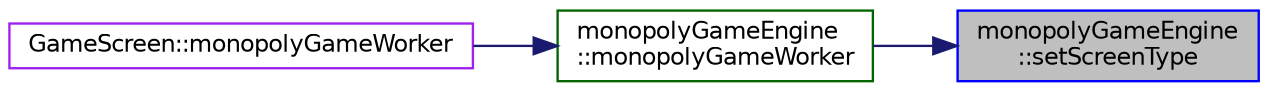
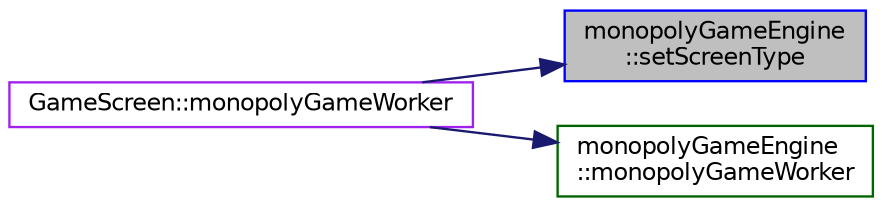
edge "monopolyGameEngine ::monopolyGameWorker" -> "monopolyGameEngine ::setScreenType": now "GameScreen::monopolyGameWorker" -> "monopolyGameEngine ::setScreenType"
